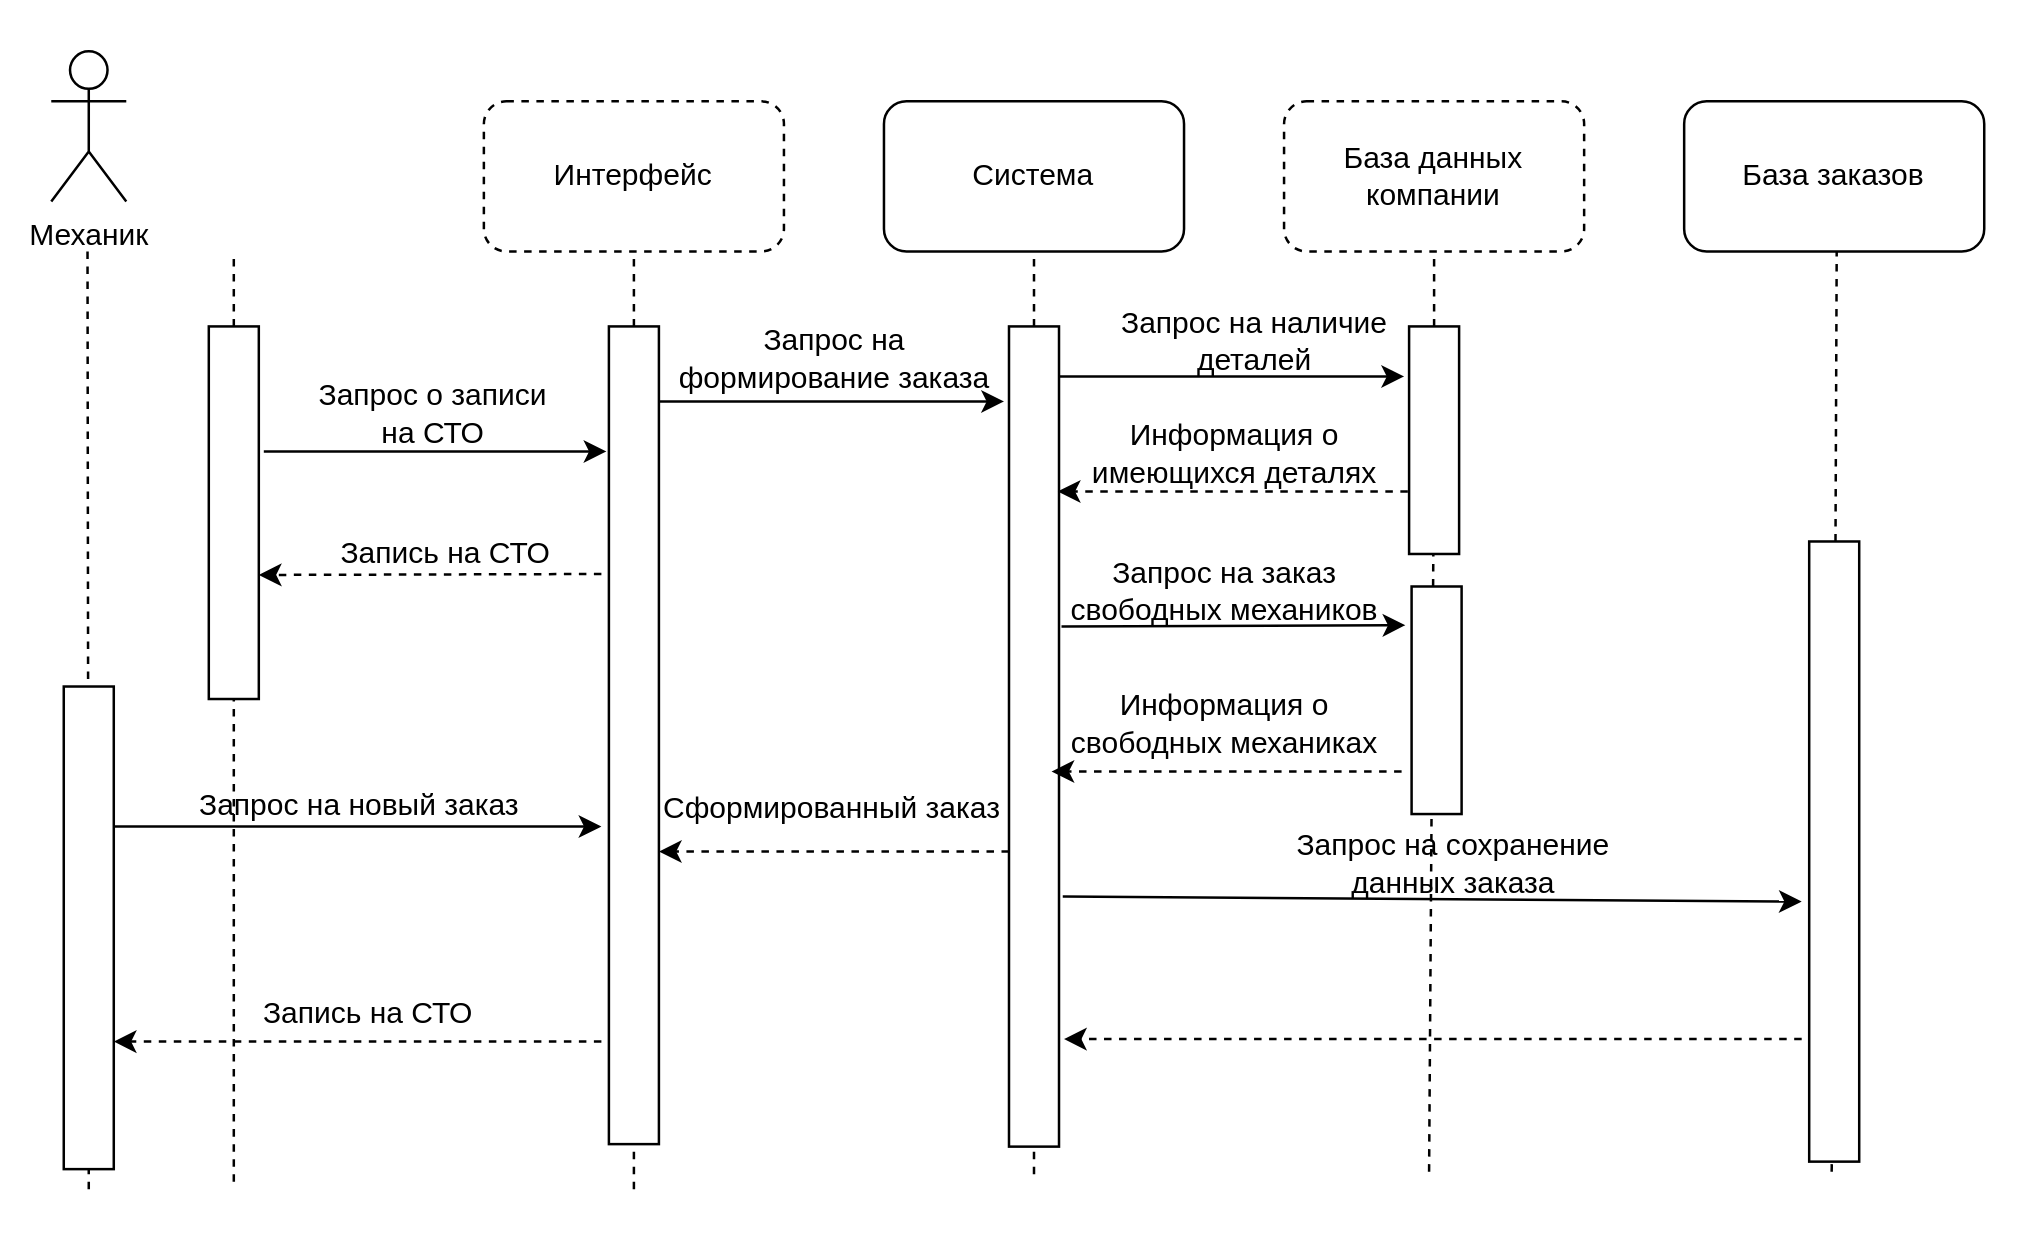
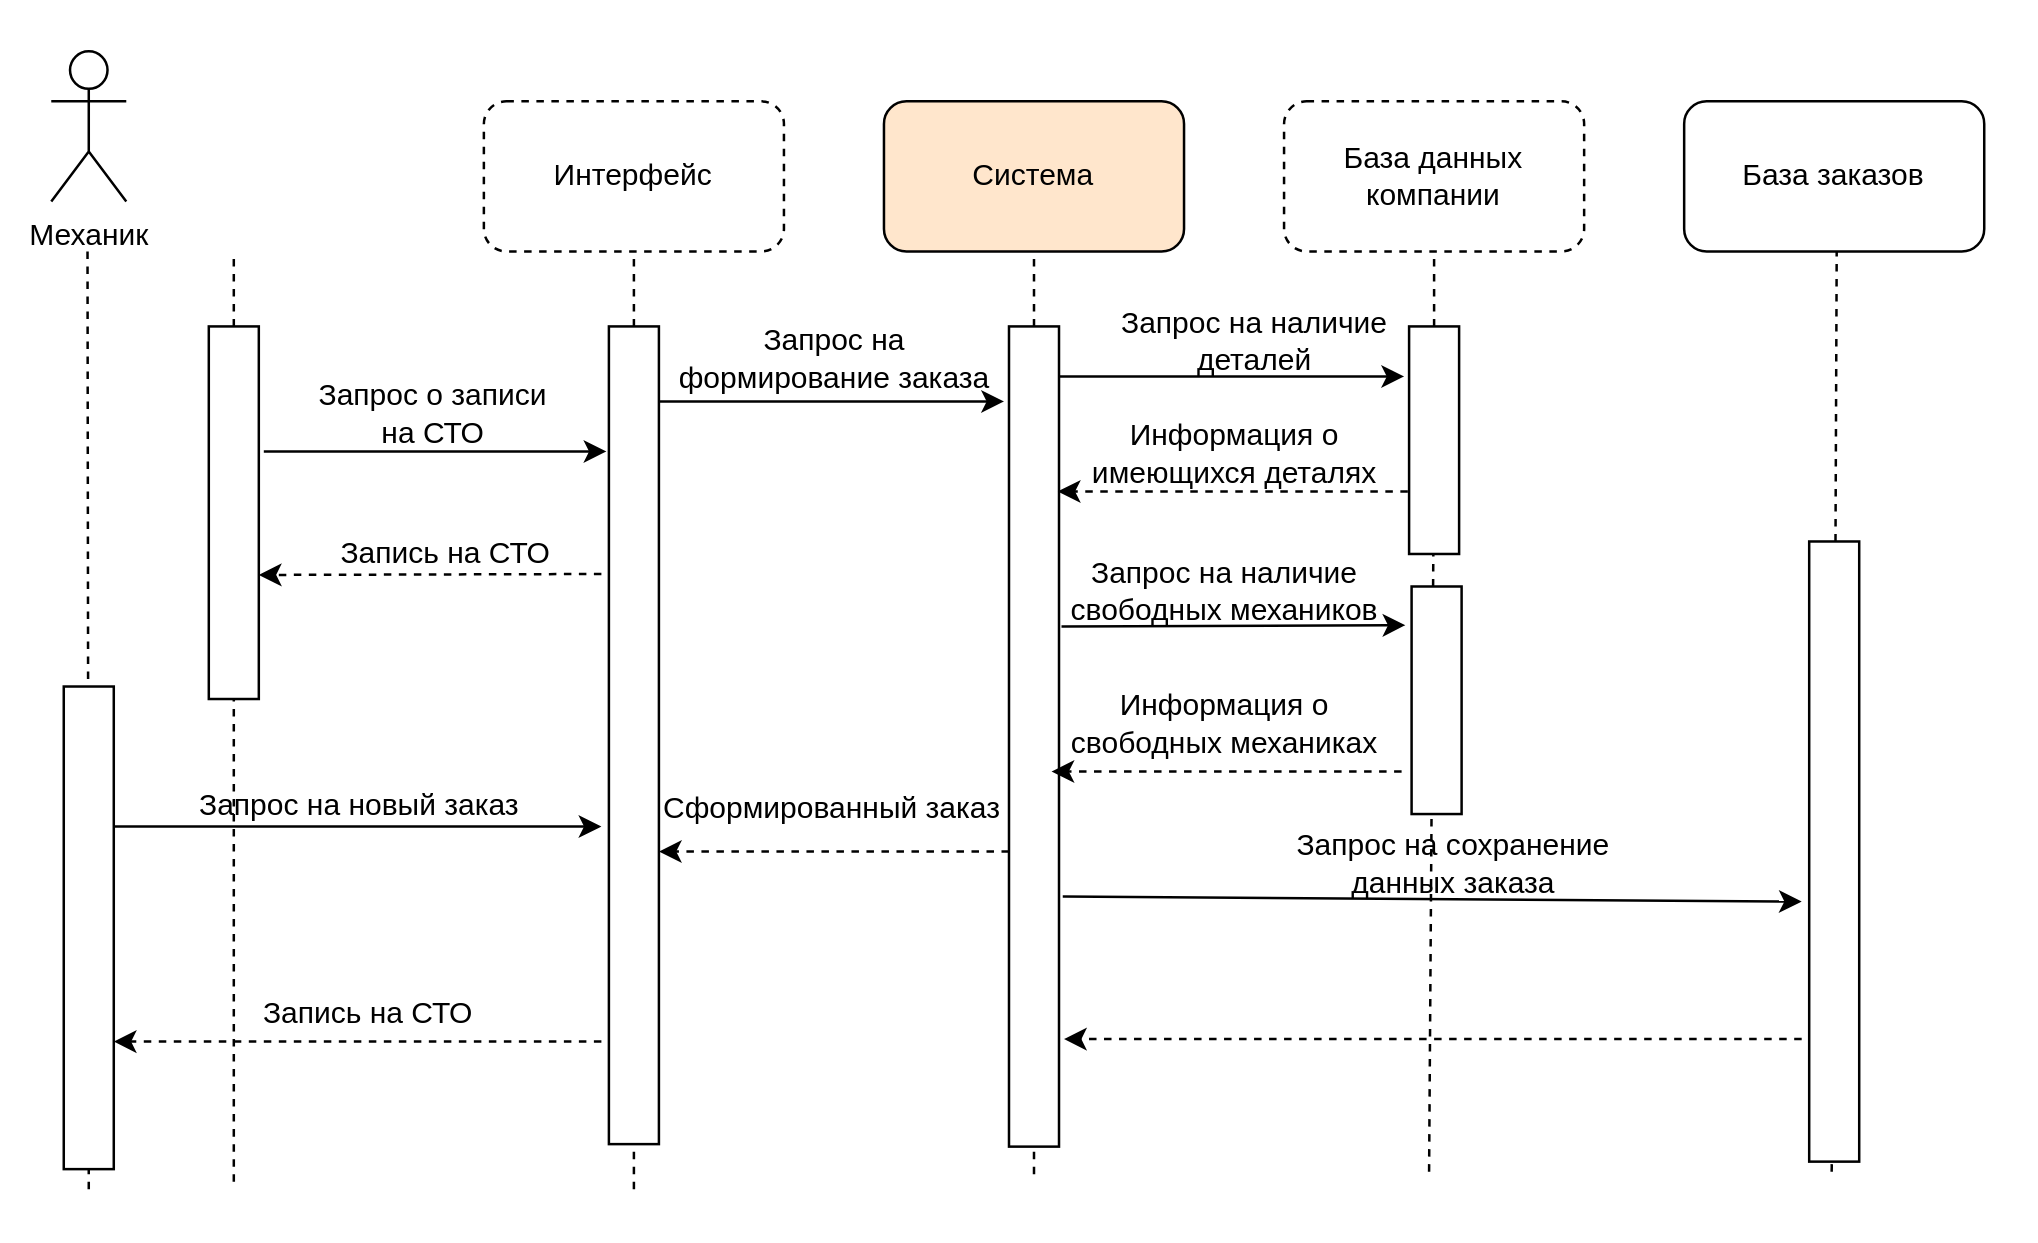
node "Система": fillcolor #ffffff -> #ffe6cc
node "Запрос на заказ свободных механиков": label "Запрос на заказ свободных механиков" -> "Запрос на наличие свободных механиков"
